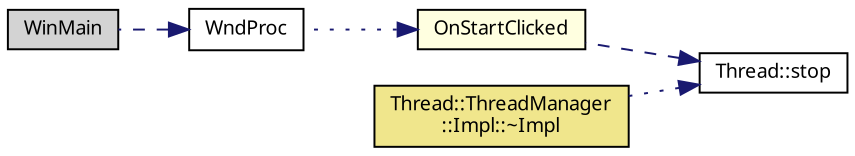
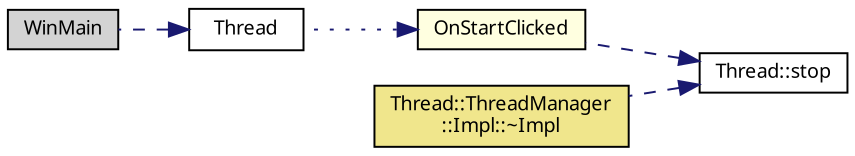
node "WndProc": label "WndProc" -> "Thread"
edge "Thread::ThreadManager ::Impl::~Impl" -> "Thread::stop": style dotted -> dashed
